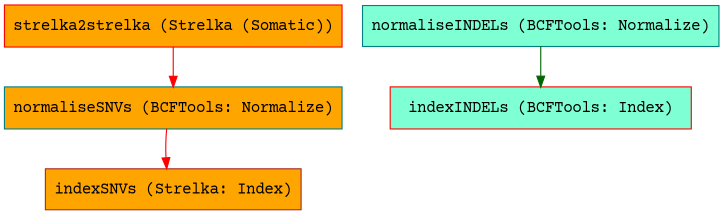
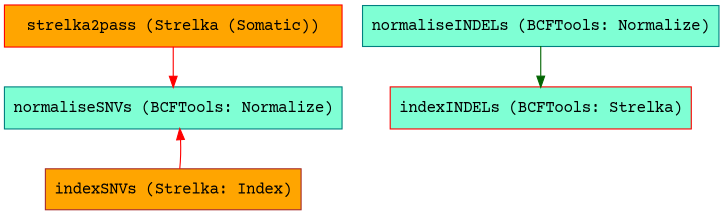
node "strelka2strelka (Strelka (Somatic))": label "strelka2strelka (Strelka (Somatic))" -> "strelka2pass (Strelka (Somatic))"
node "normaliseSNVs (BCFTools: Normalize)": fillcolor orange -> aquamarine
node "indexINDELs (BCFTools: Index)": label "indexINDELs (BCFTools: Index)" -> "indexINDELs (BCFTools: Strelka)"
edge "normaliseSNVs (BCFTools: Normalize)" -> "indexSNVs (Strelka: Index)": reversed
